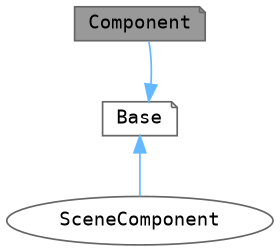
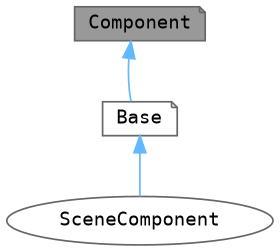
edge "Component" -> "Base": reversed
